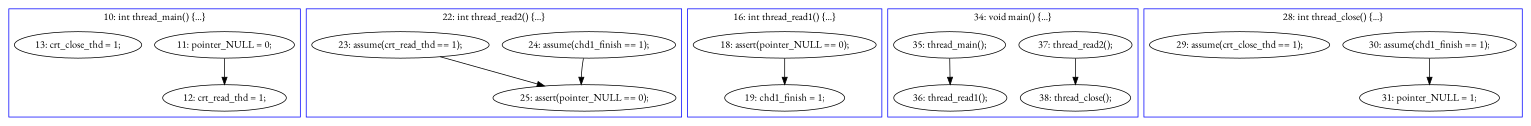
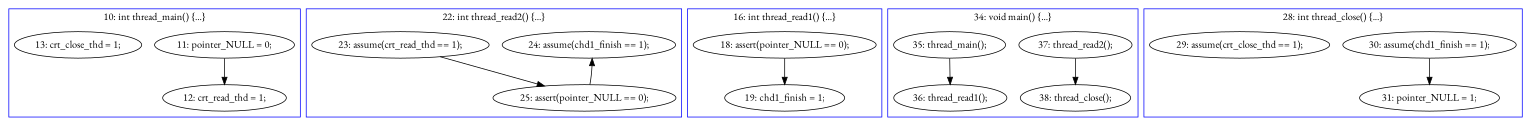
edge "24: assume(chd1_finish == 1);" -> "25: assert(pointer_NULL == 0);": reversed
